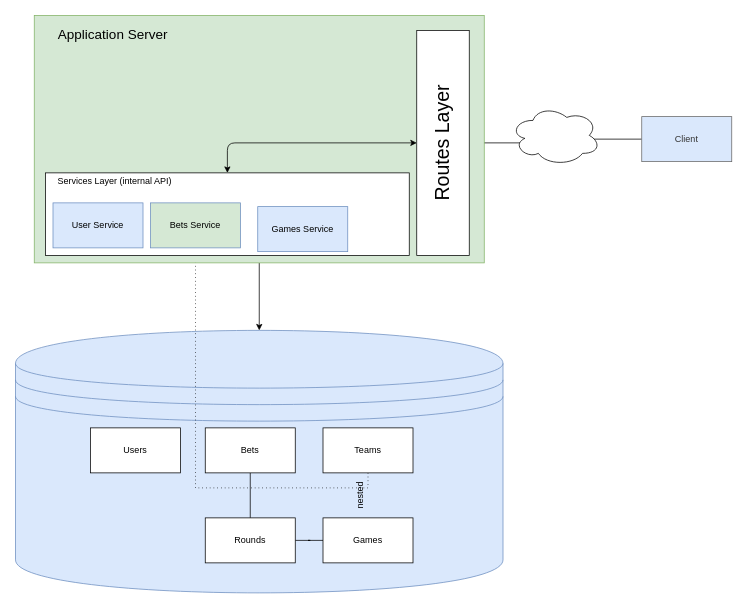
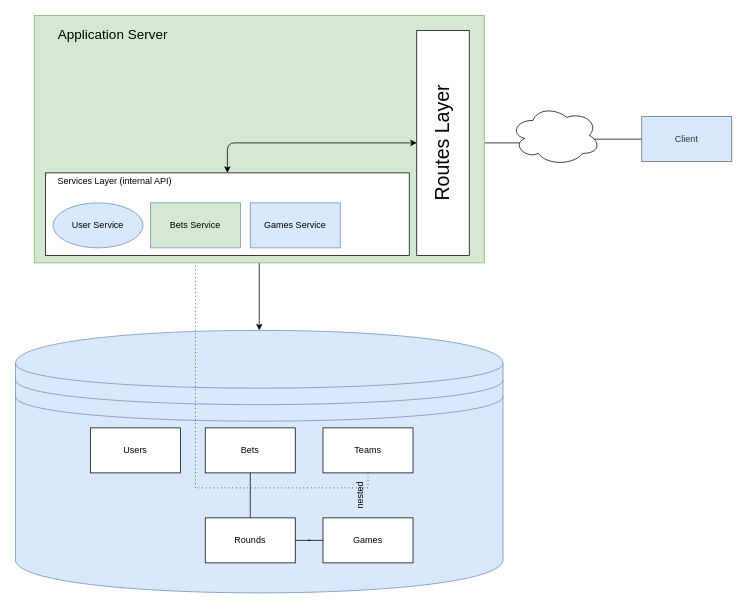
node "User Service": shape rectangle -> ellipse
node "Games Service": moved (303, 229) -> (295, 225)
